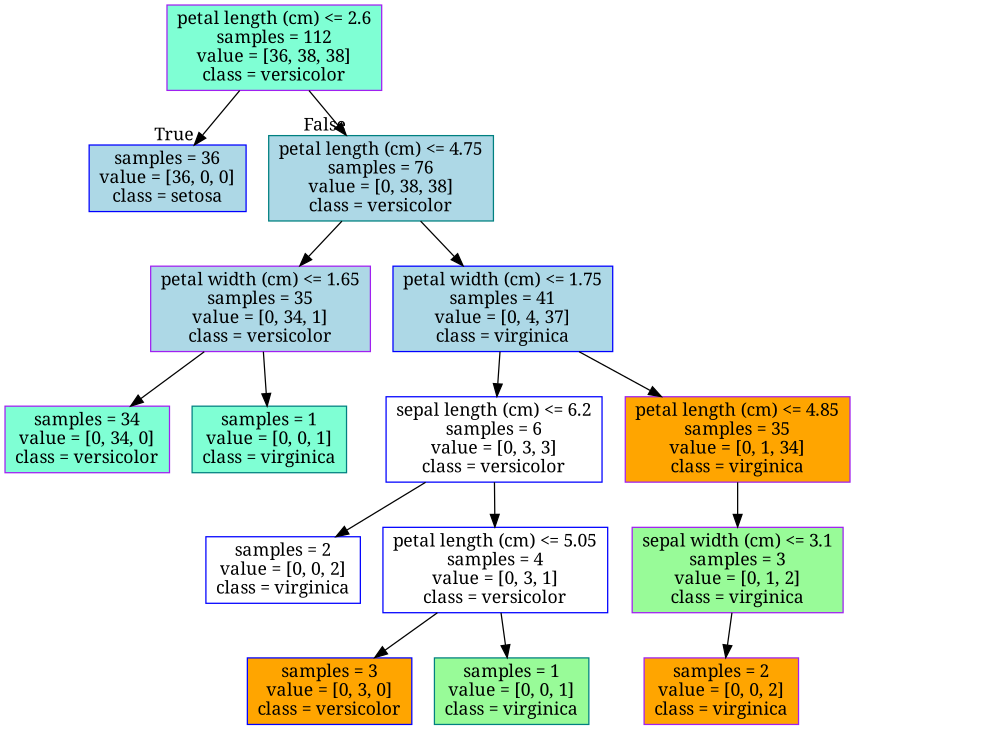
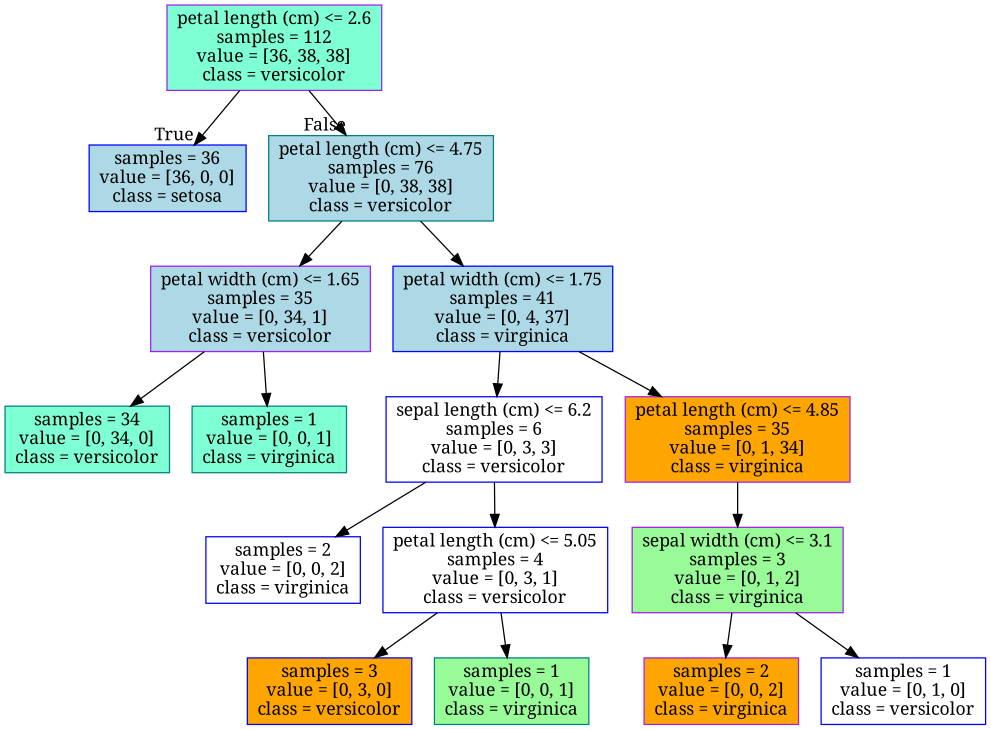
node "samples = 34 value = [0, 34, 0] class = versicolor": color purple -> teal
node "samples = 1 value = [0, 1, 0] class = versicolor": added
